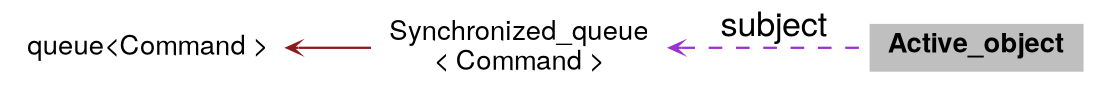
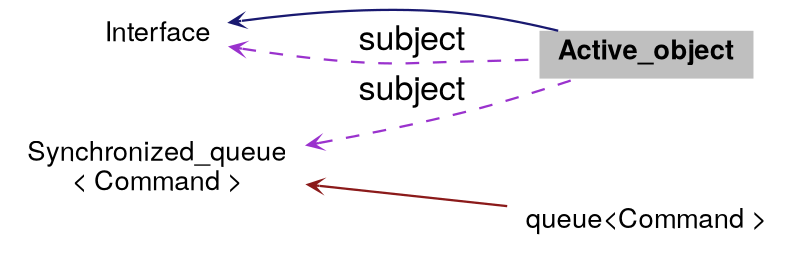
node "Interface": added
edge "Synchronized_queue < Command >" -> "queue<Command >": reversed
